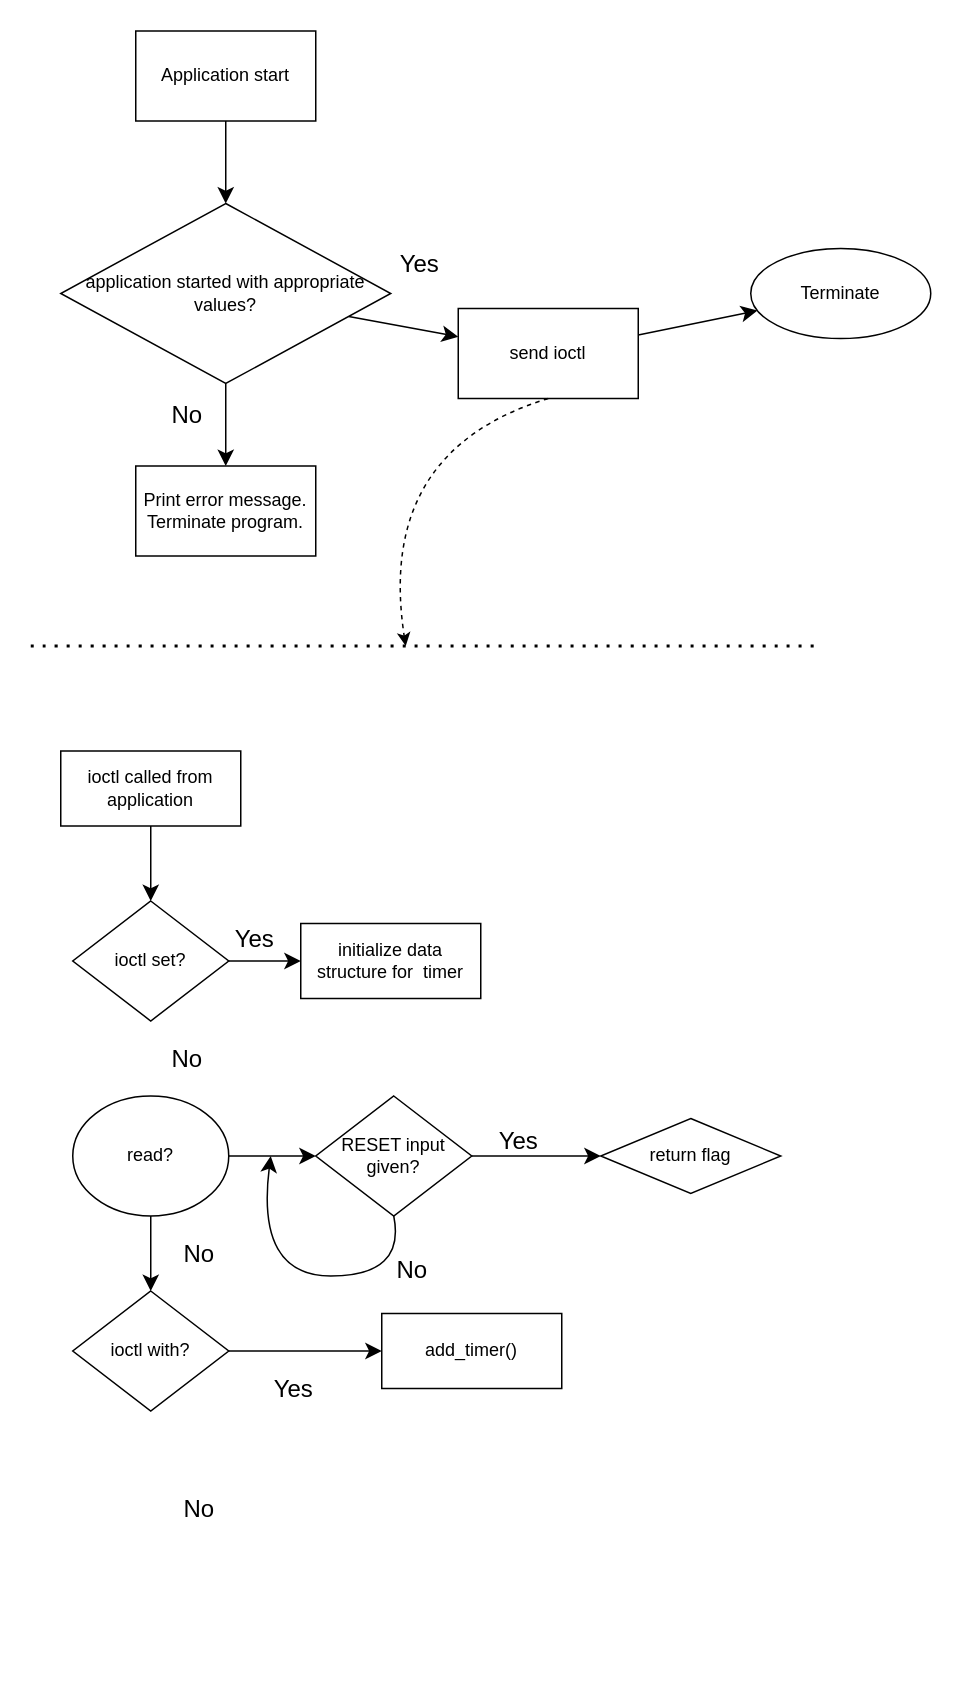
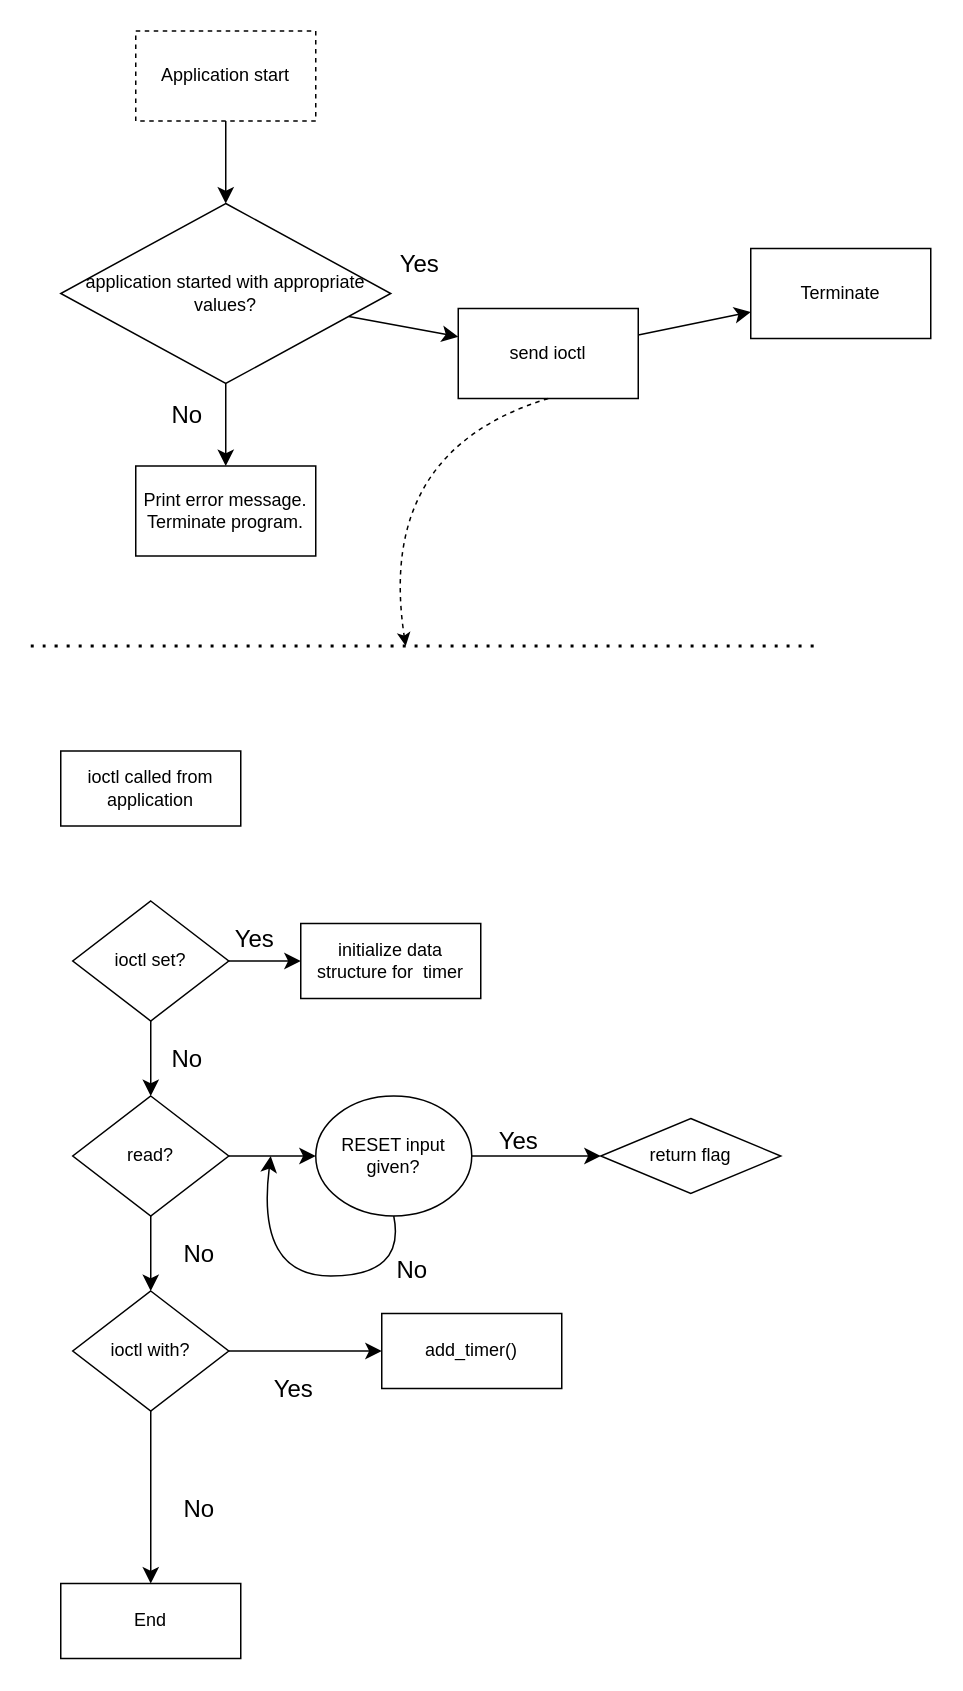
node "Application start": style solid -> dashed
node "Terminate": shape ellipse -> rectangle
edge "ioctl called from application" -> "ioctl set?": removed
edge "ioctl set?" -> "read?": added
node "read?": shape ellipse -> diamond
node "RESET input given?": shape diamond -> ellipse
edge "ioctl with?" -> "End": added
node "End": added
